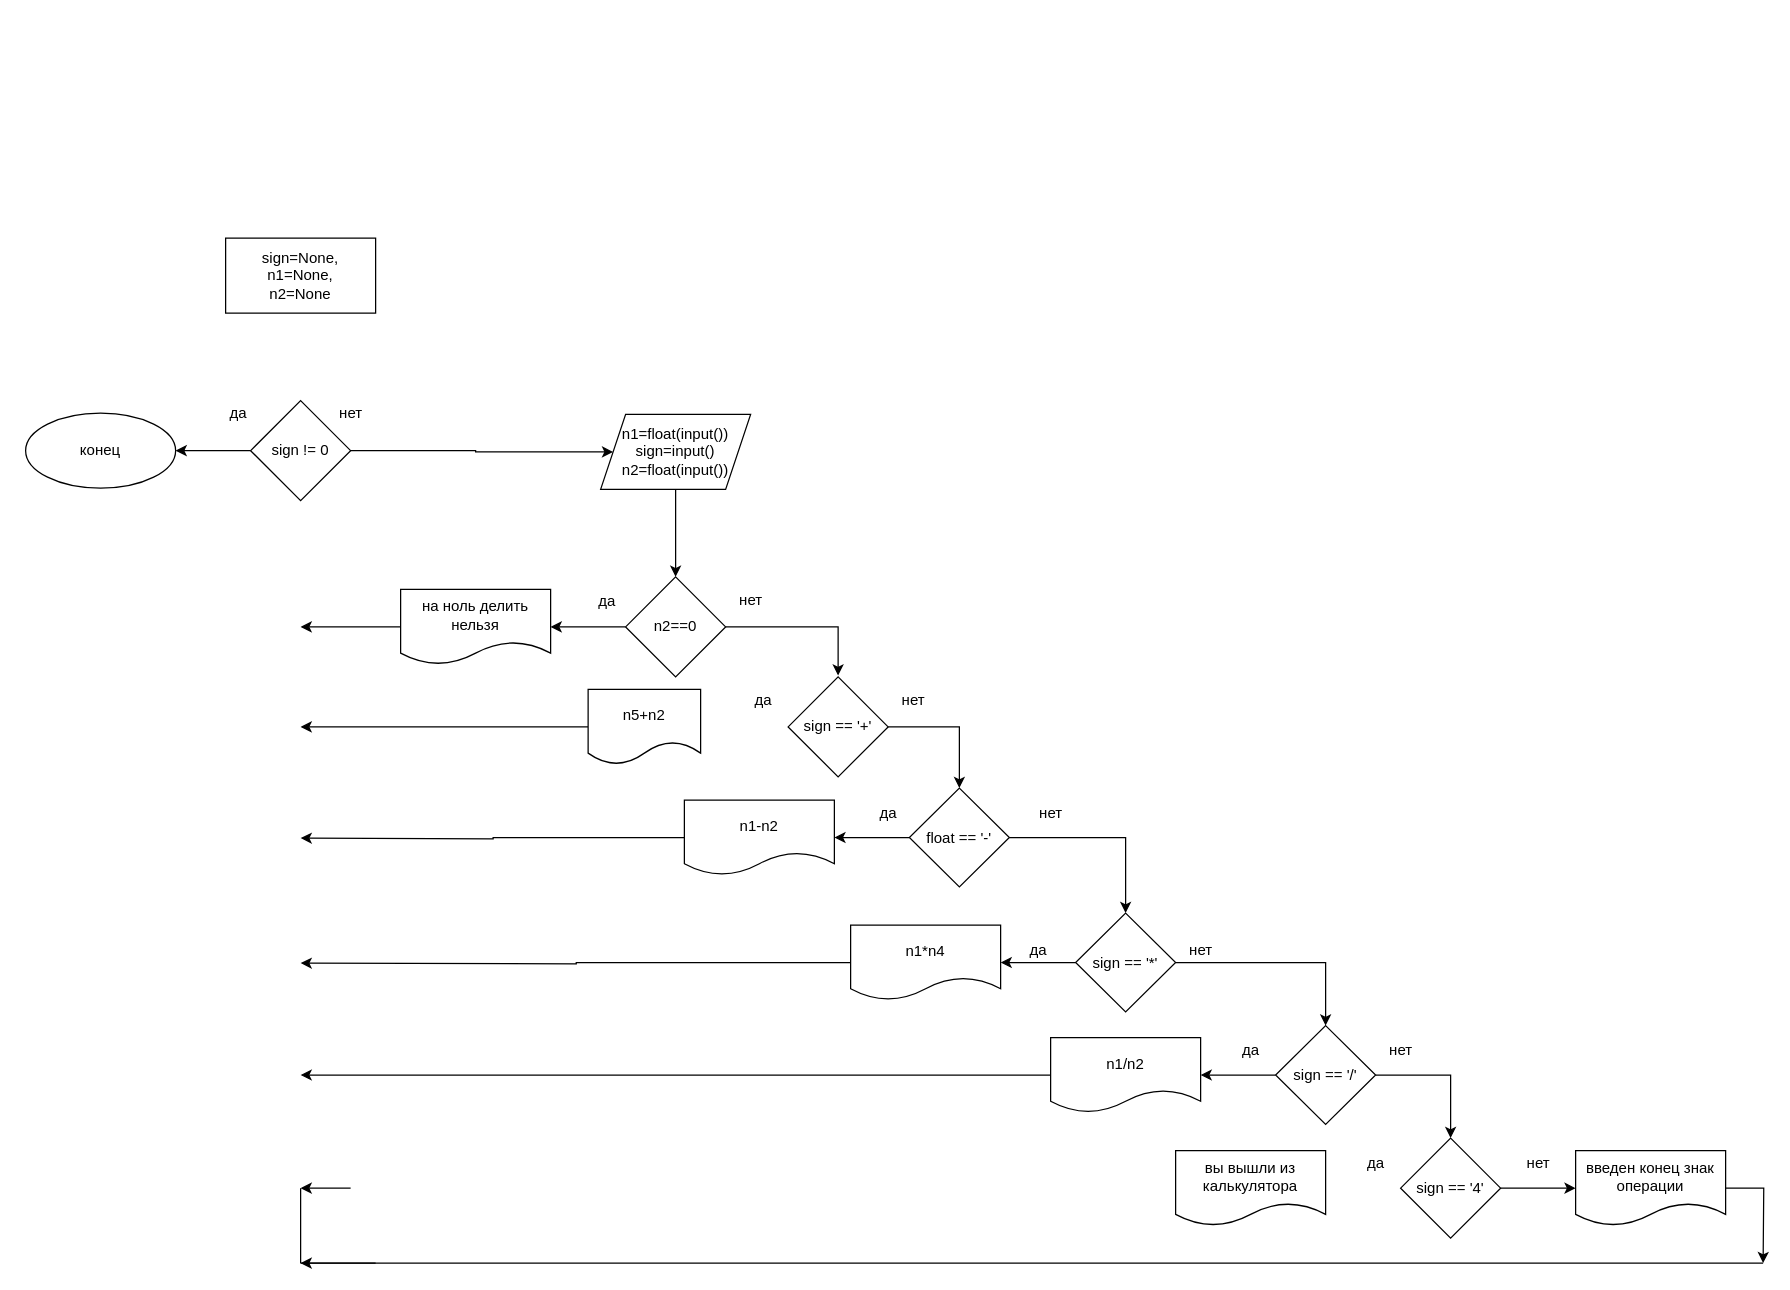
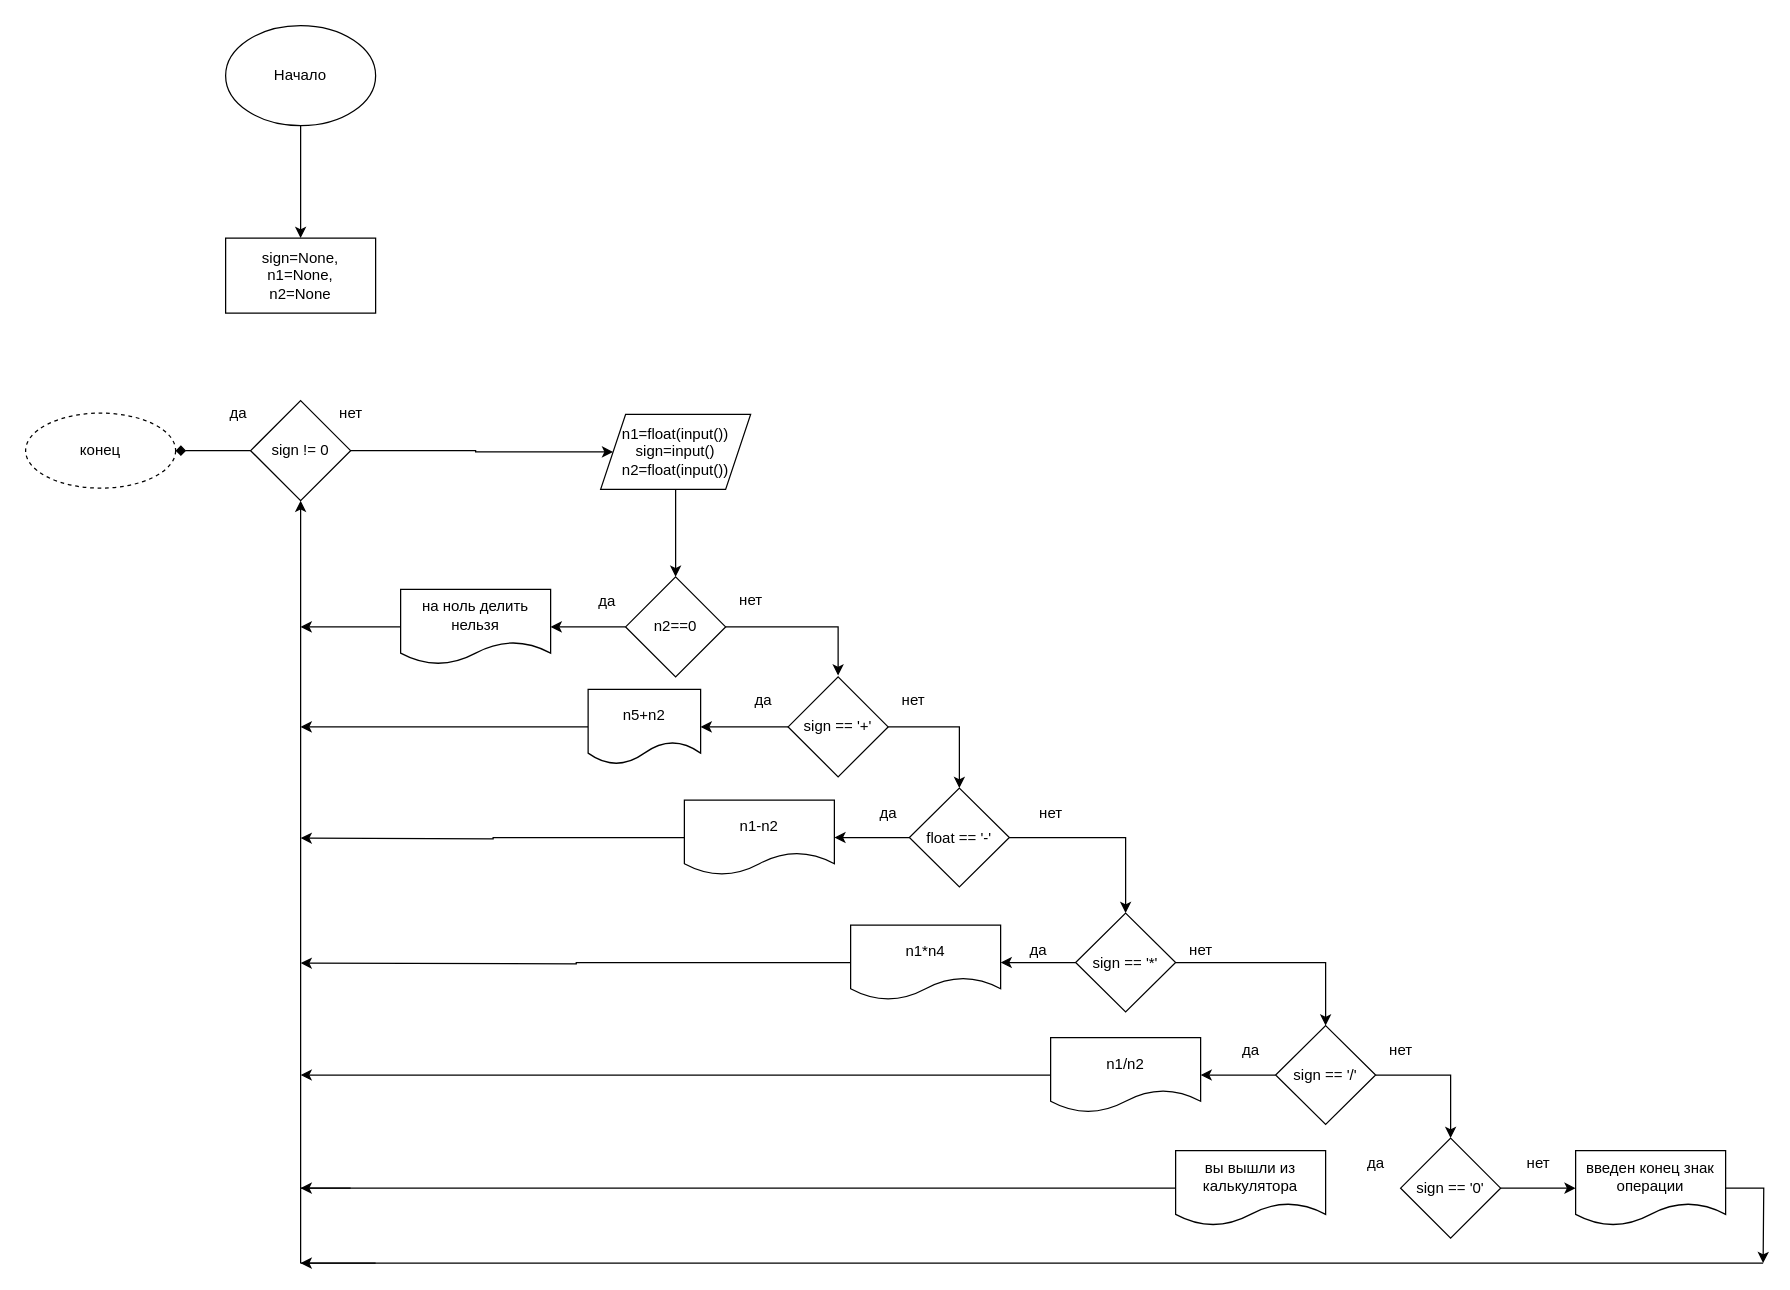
node "Начало": added
edge "Начало" -> "sign=None, n1=None, n2=None": added
node "конец": style solid -> dashed
edge "sign != 0" -> "конец": arrowhead classic -> diamond
edge "sign == '+'" -> "n5+n2": added
edge "вы вышли из калькулятора" -> "sign != 0": added
node "sign == '4'": label "sign == '4'" -> "sign == '0'"
